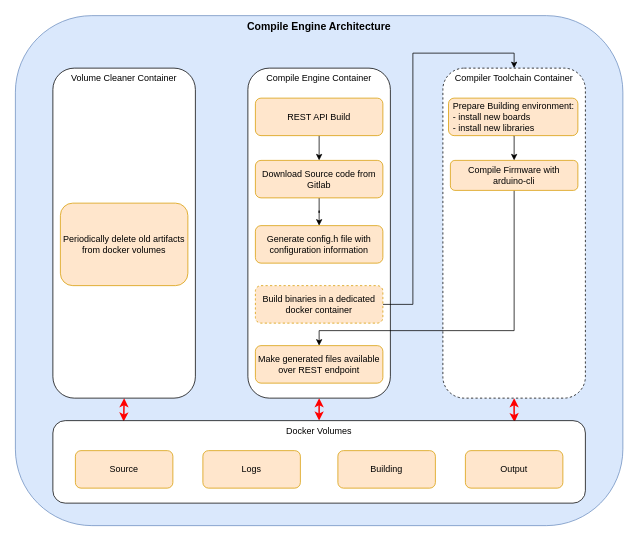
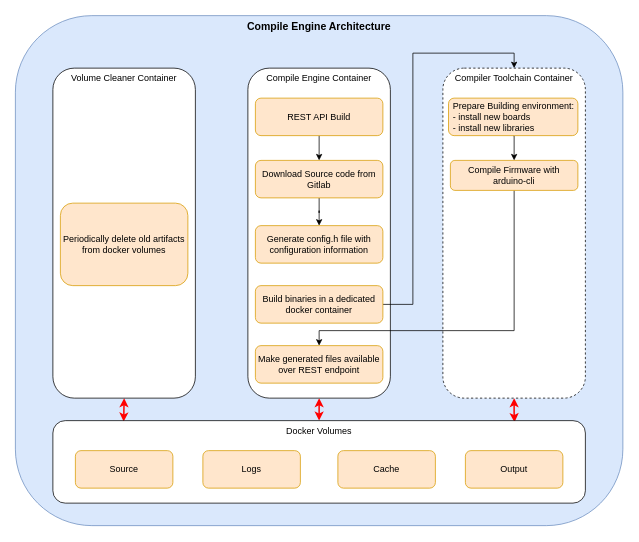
node "Build binaries in a dedicated docker container": style dashed -> solid
node "Building": label "Building" -> "Cache"
